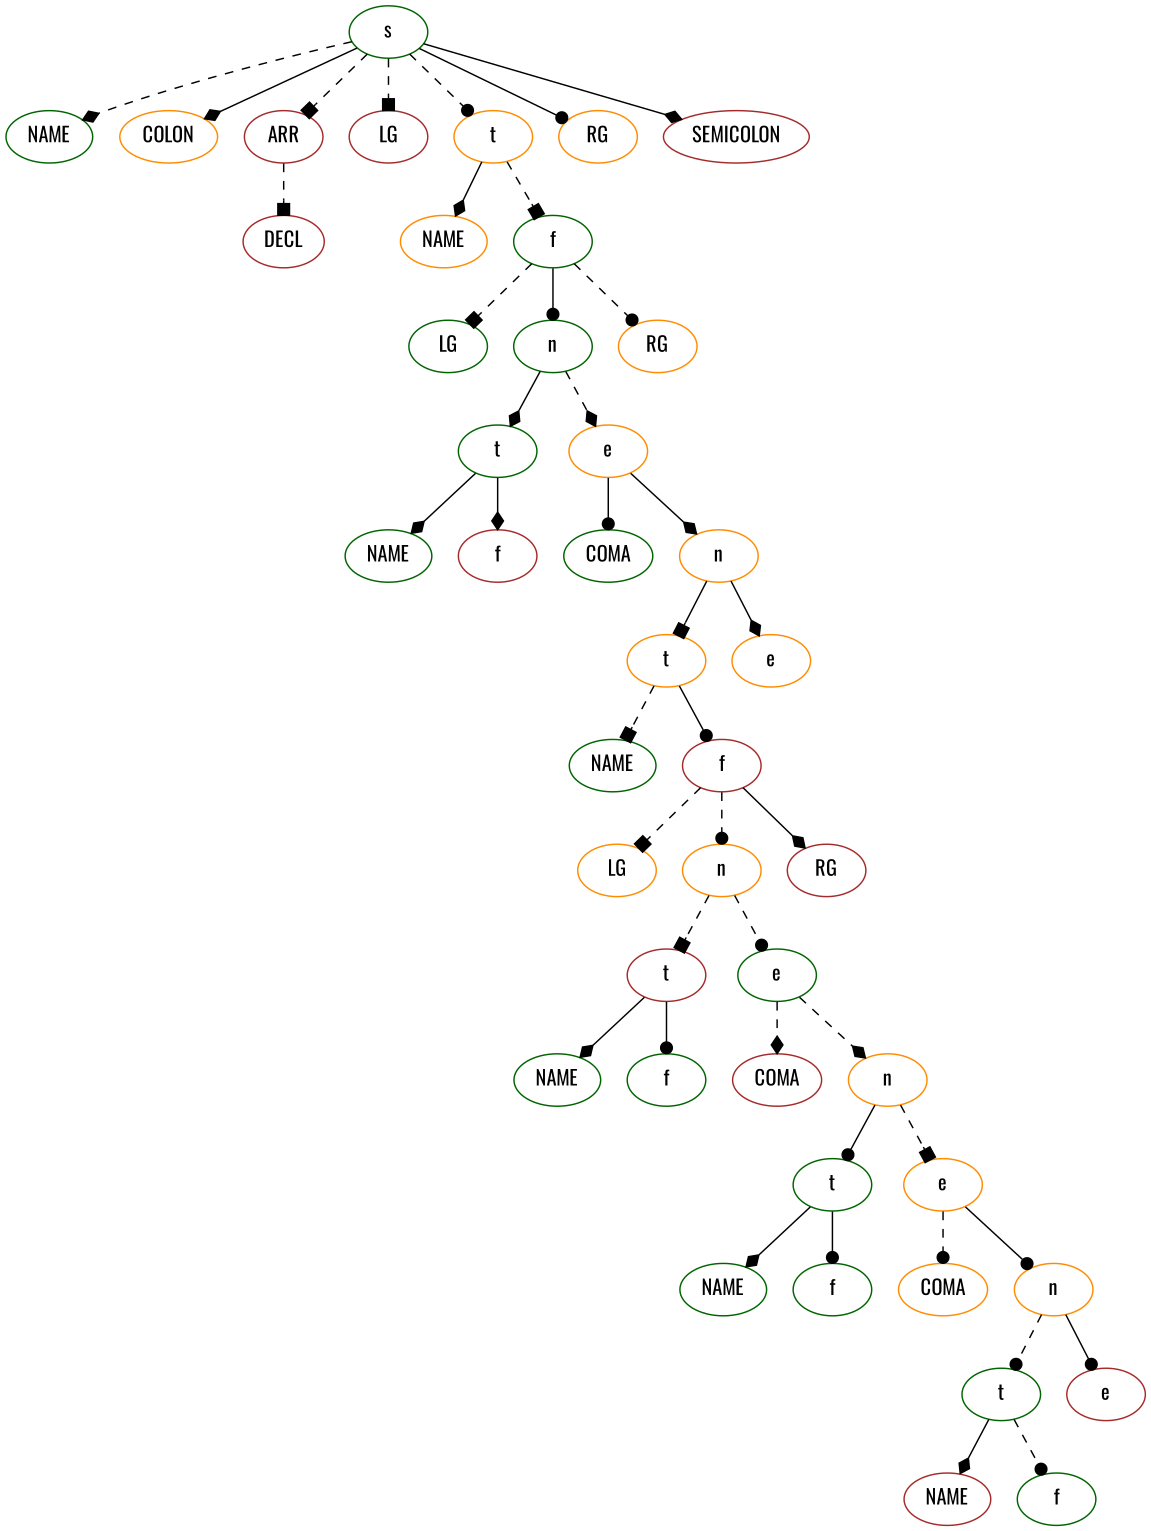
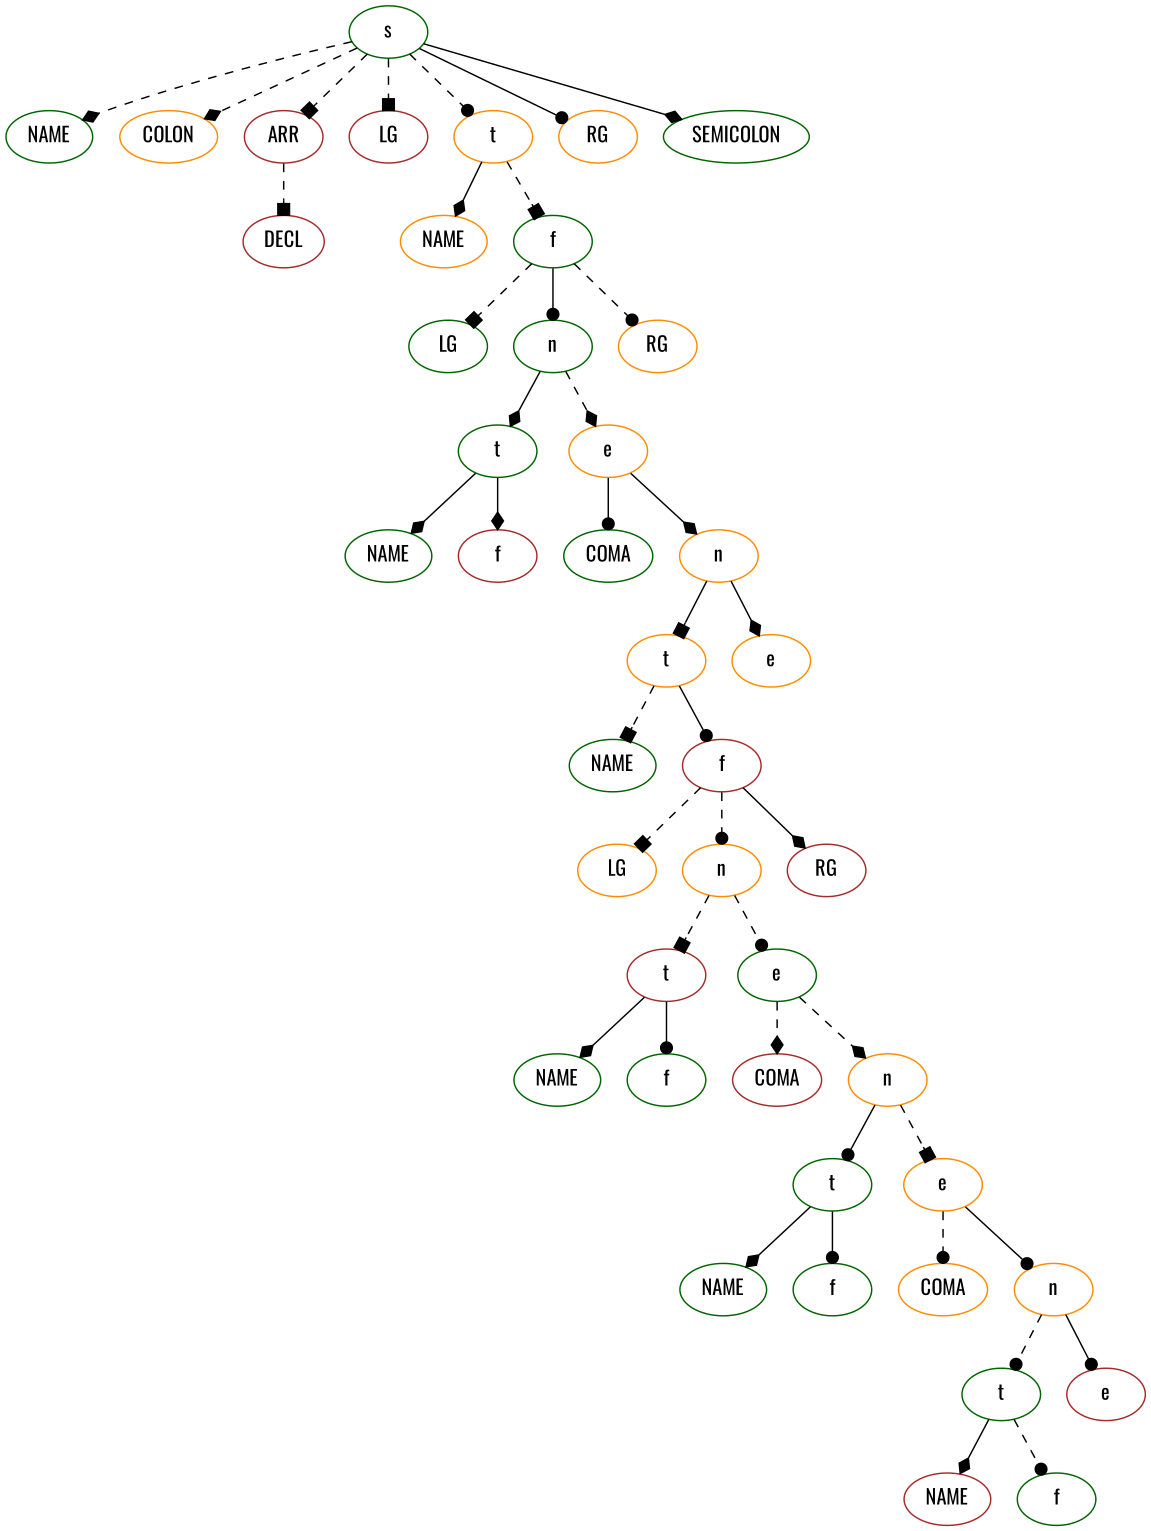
edge "s" -> "COLON": style solid -> dashed
node "SEMICOLON": color brown -> darkgreen
